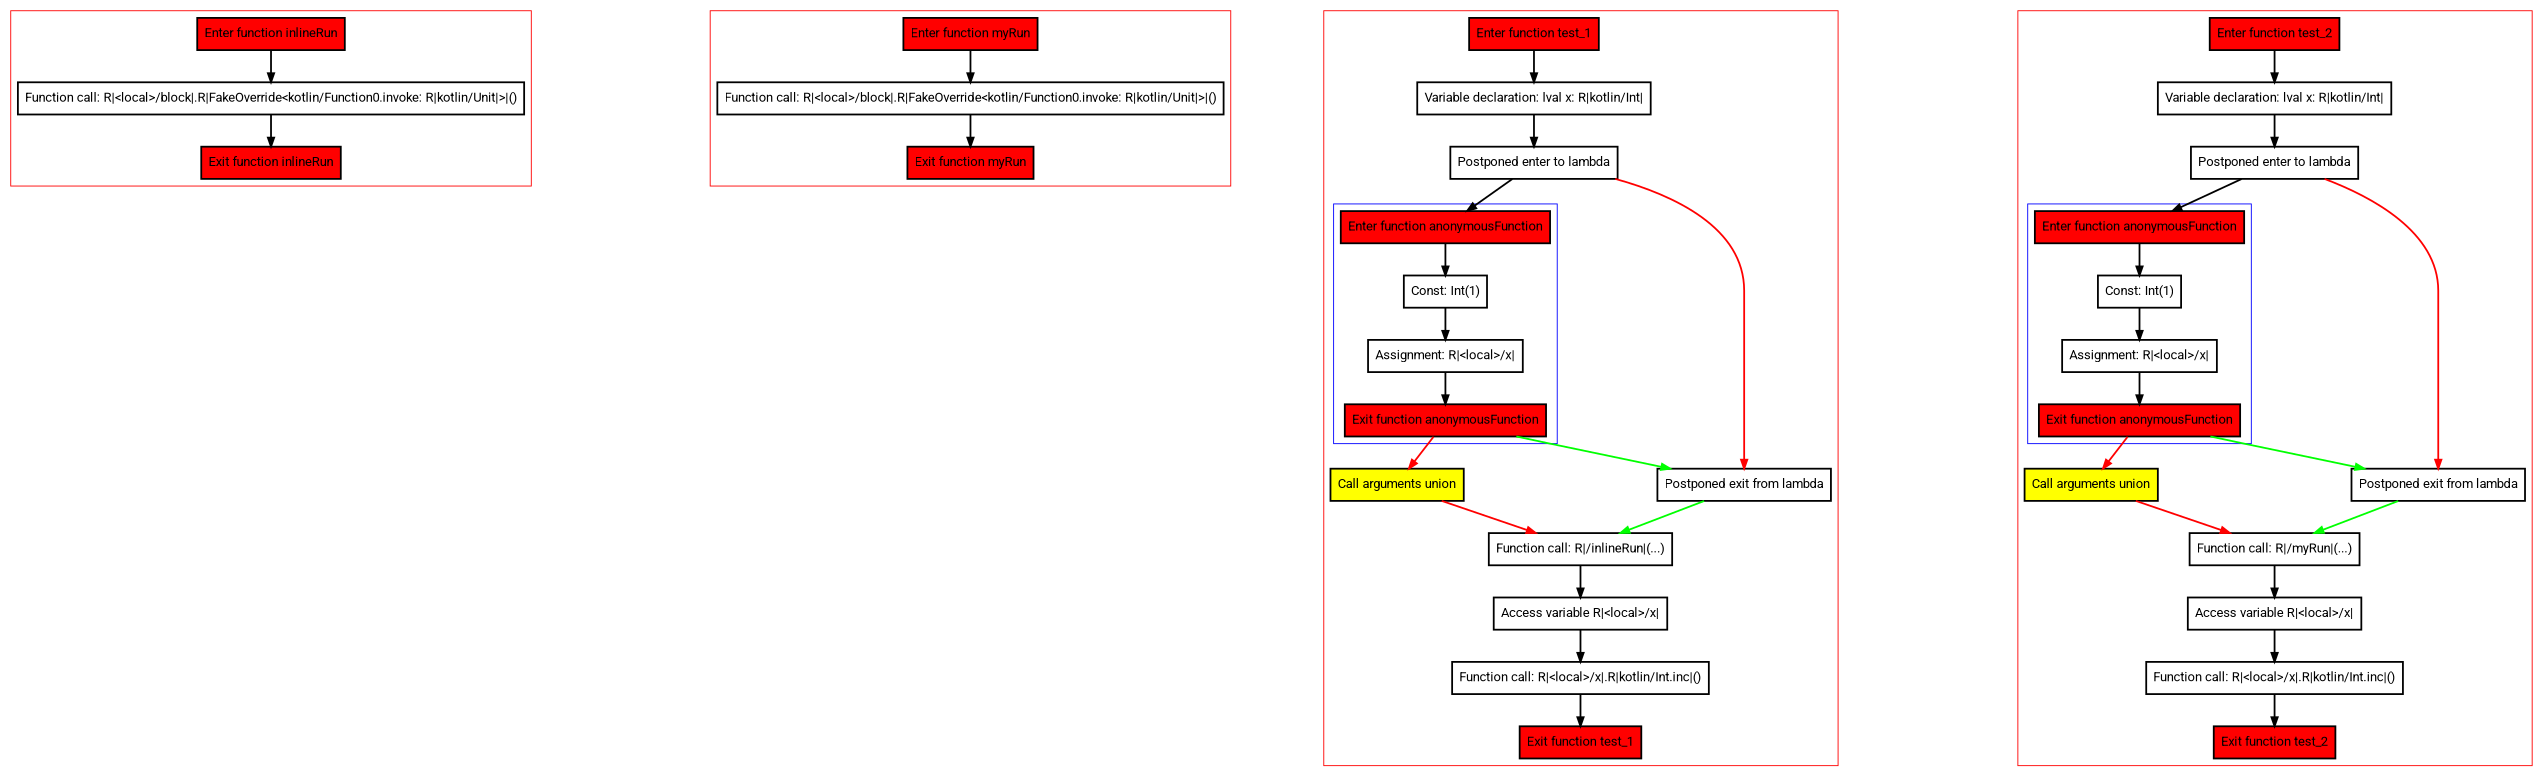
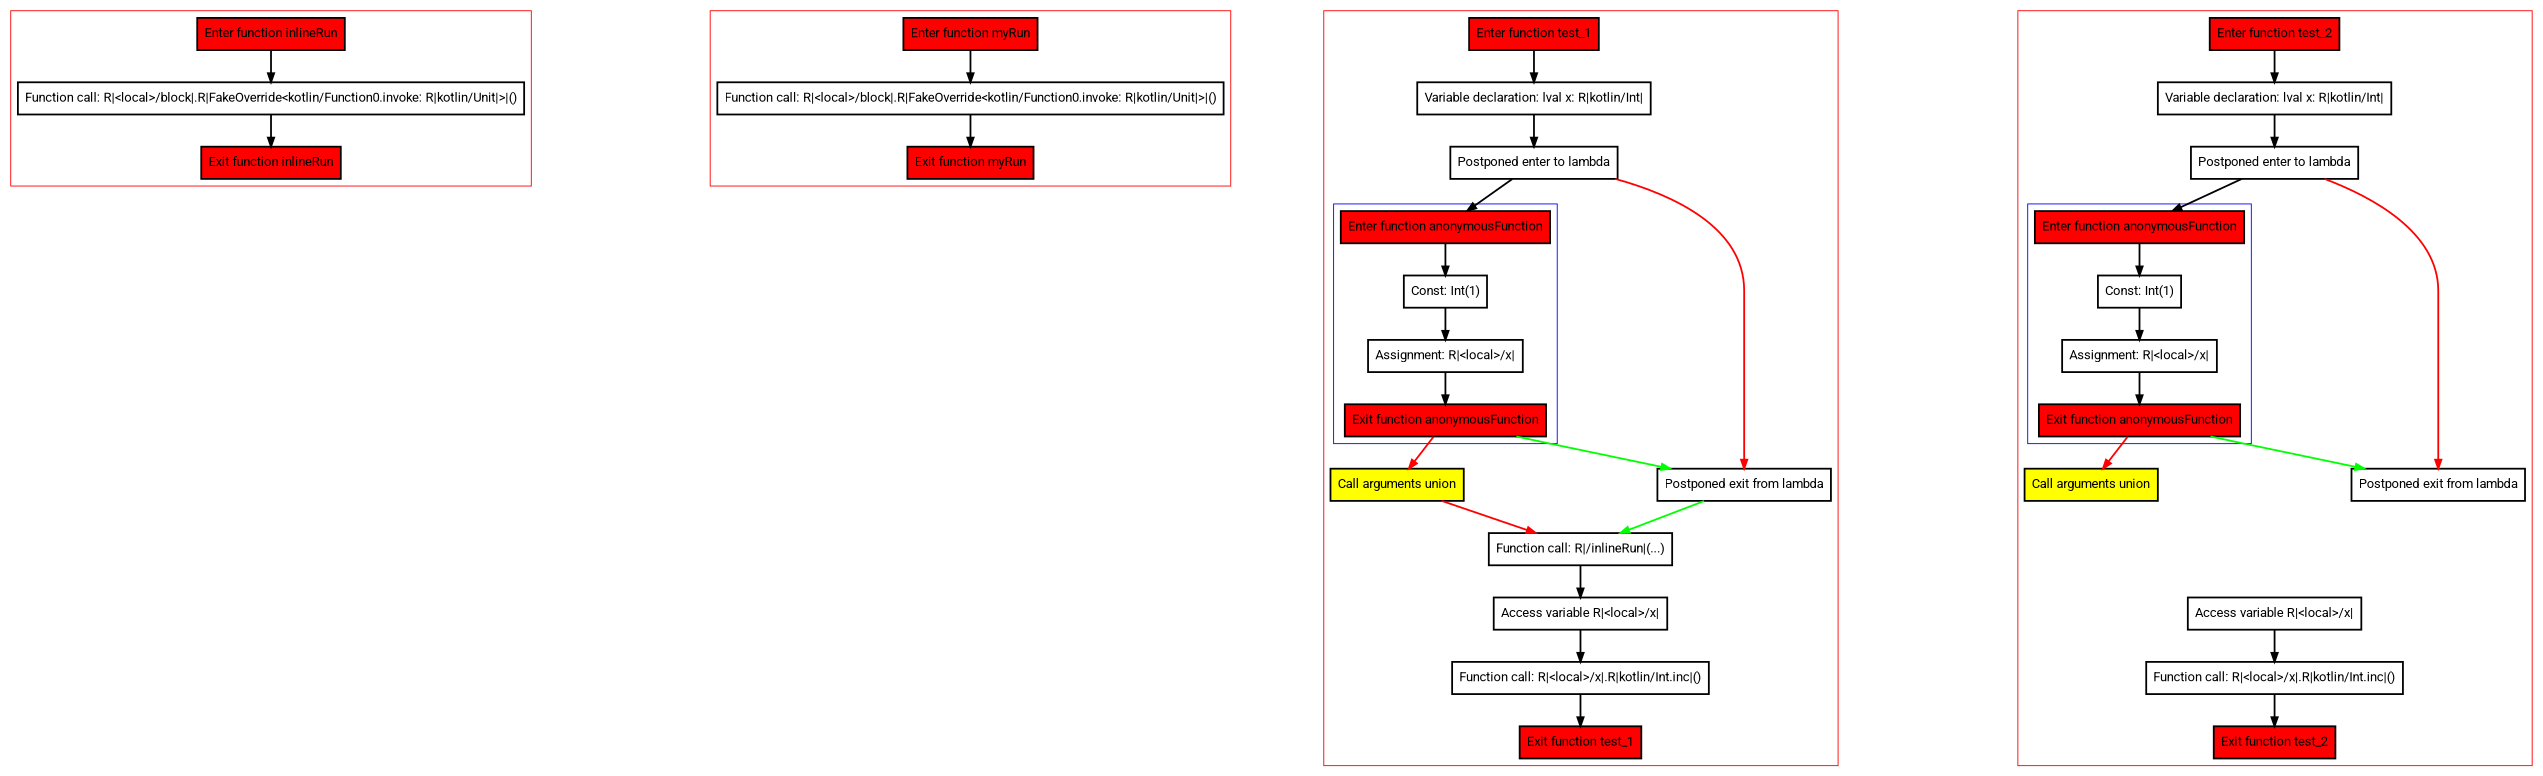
node "Function call: R|/myRun|(...)": removed
